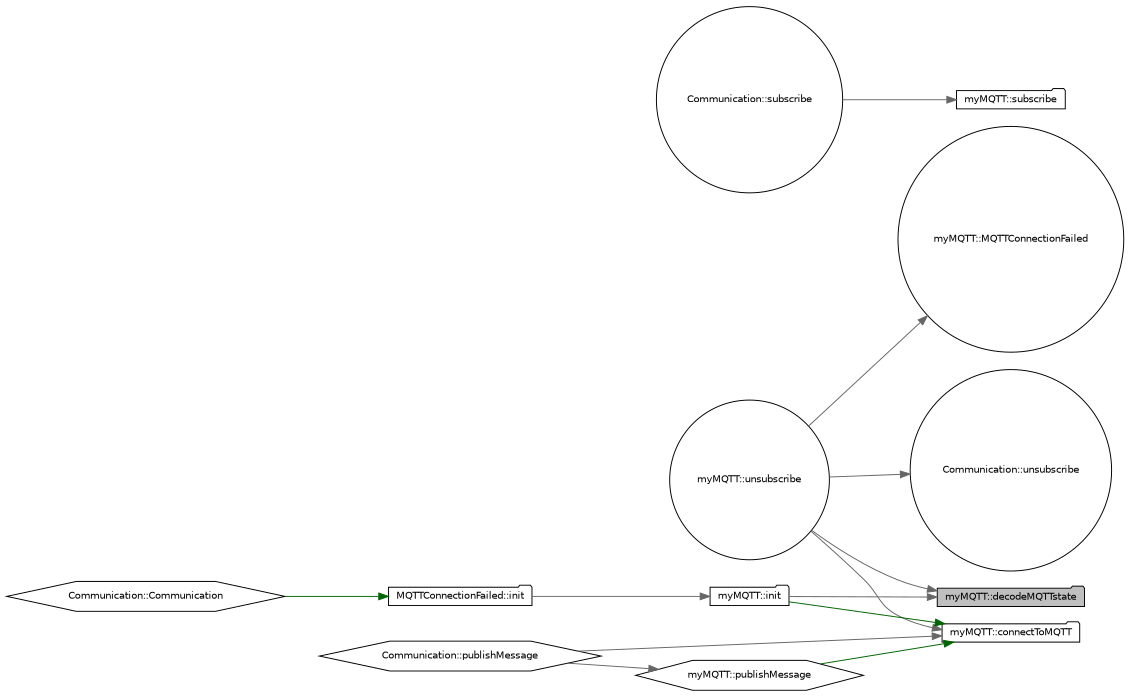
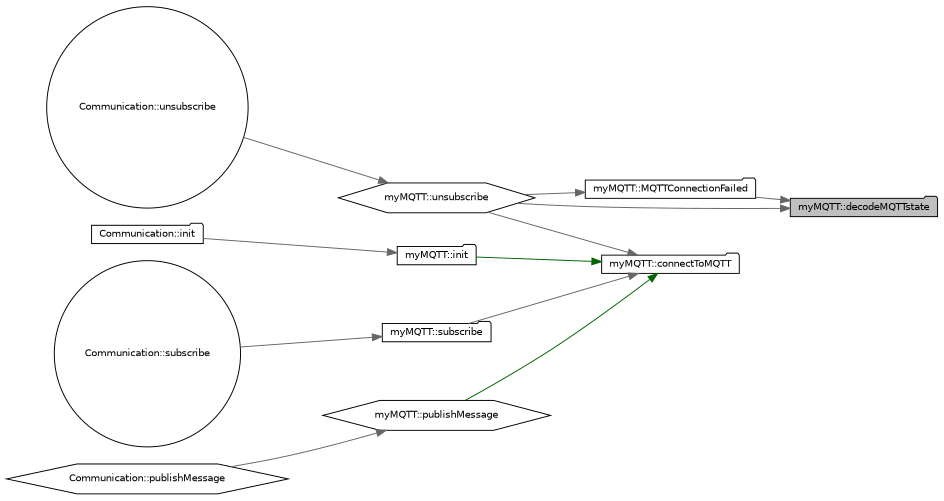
node "myMQTT::MQTTConnectionFailed": shape circle -> folder
edge "myMQTT::unsubscribe" -> "Communication::unsubscribe": reversed
node "myMQTT::unsubscribe": shape circle -> hexagon
node "Communication::Communication": removed
node "MQTTConnectionFailed::init": label "MQTTConnectionFailed::init" -> "Communication::init"
edge "myMQTT::init" -> "myMQTT::decodeMQTTstate": now "myMQTT::MQTTConnectionFailed" -> "myMQTT::decodeMQTTstate"
edge "Communication::publishMessage" -> "myMQTT::connectToMQTT": now "myMQTT::subscribe" -> "myMQTT::connectToMQTT"
